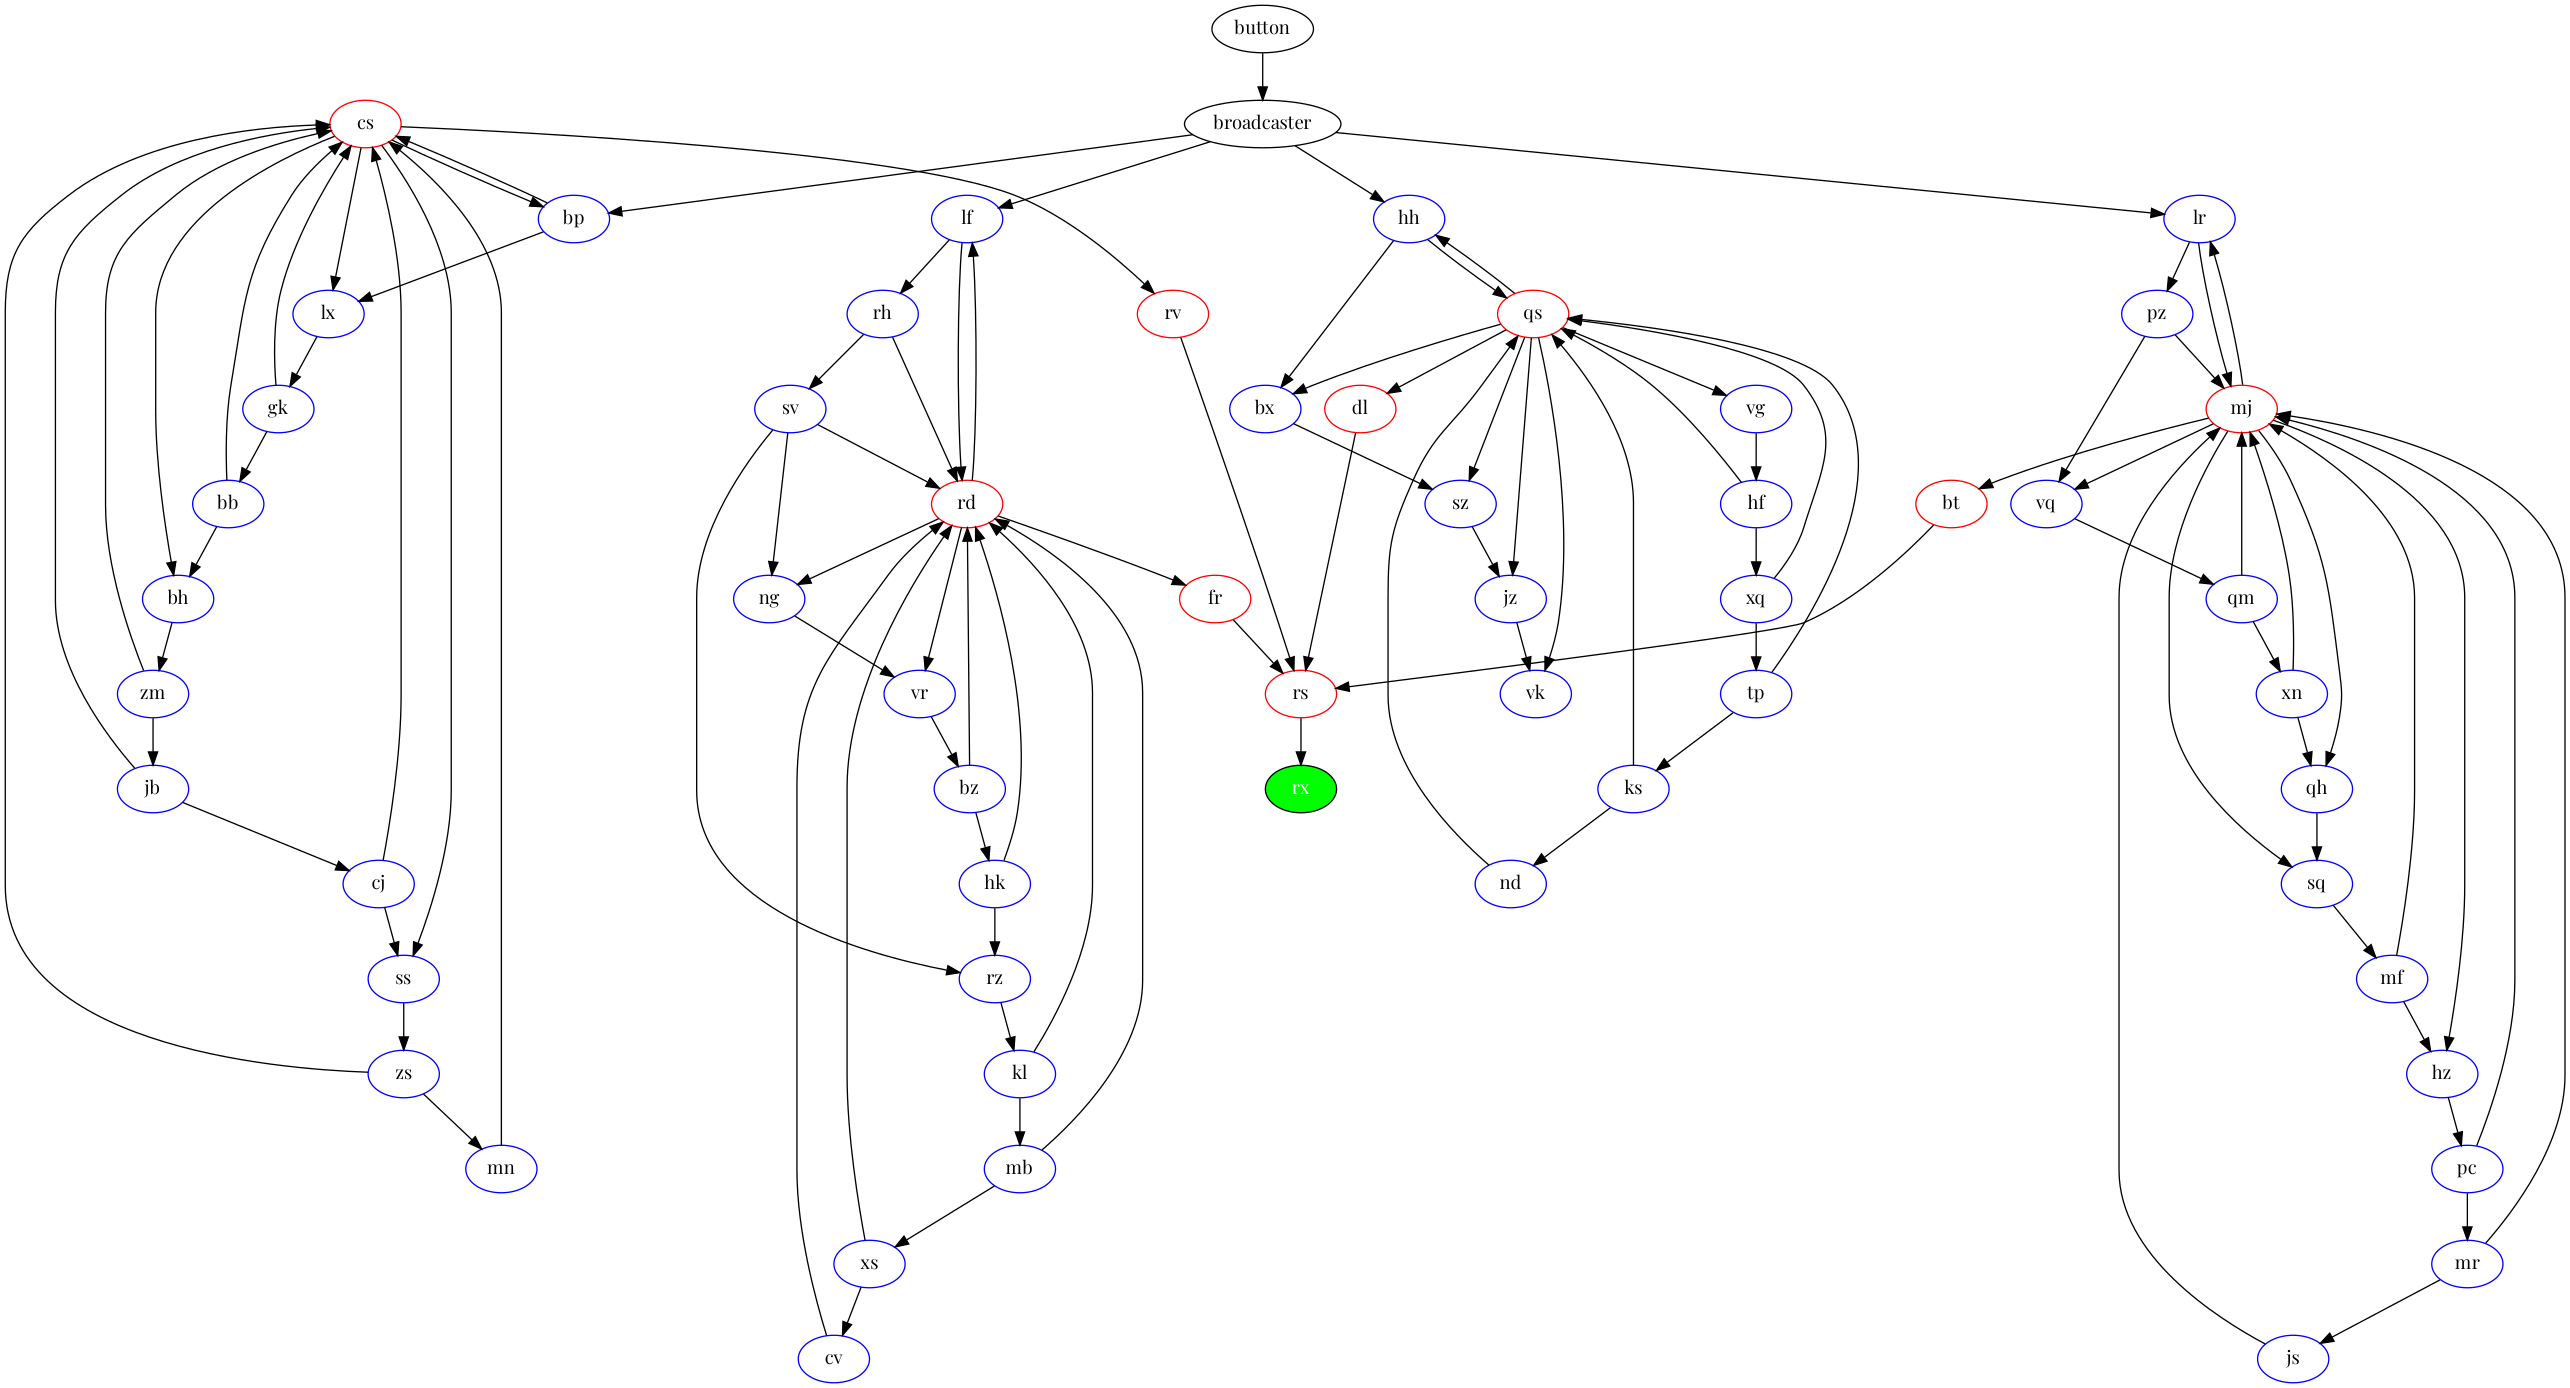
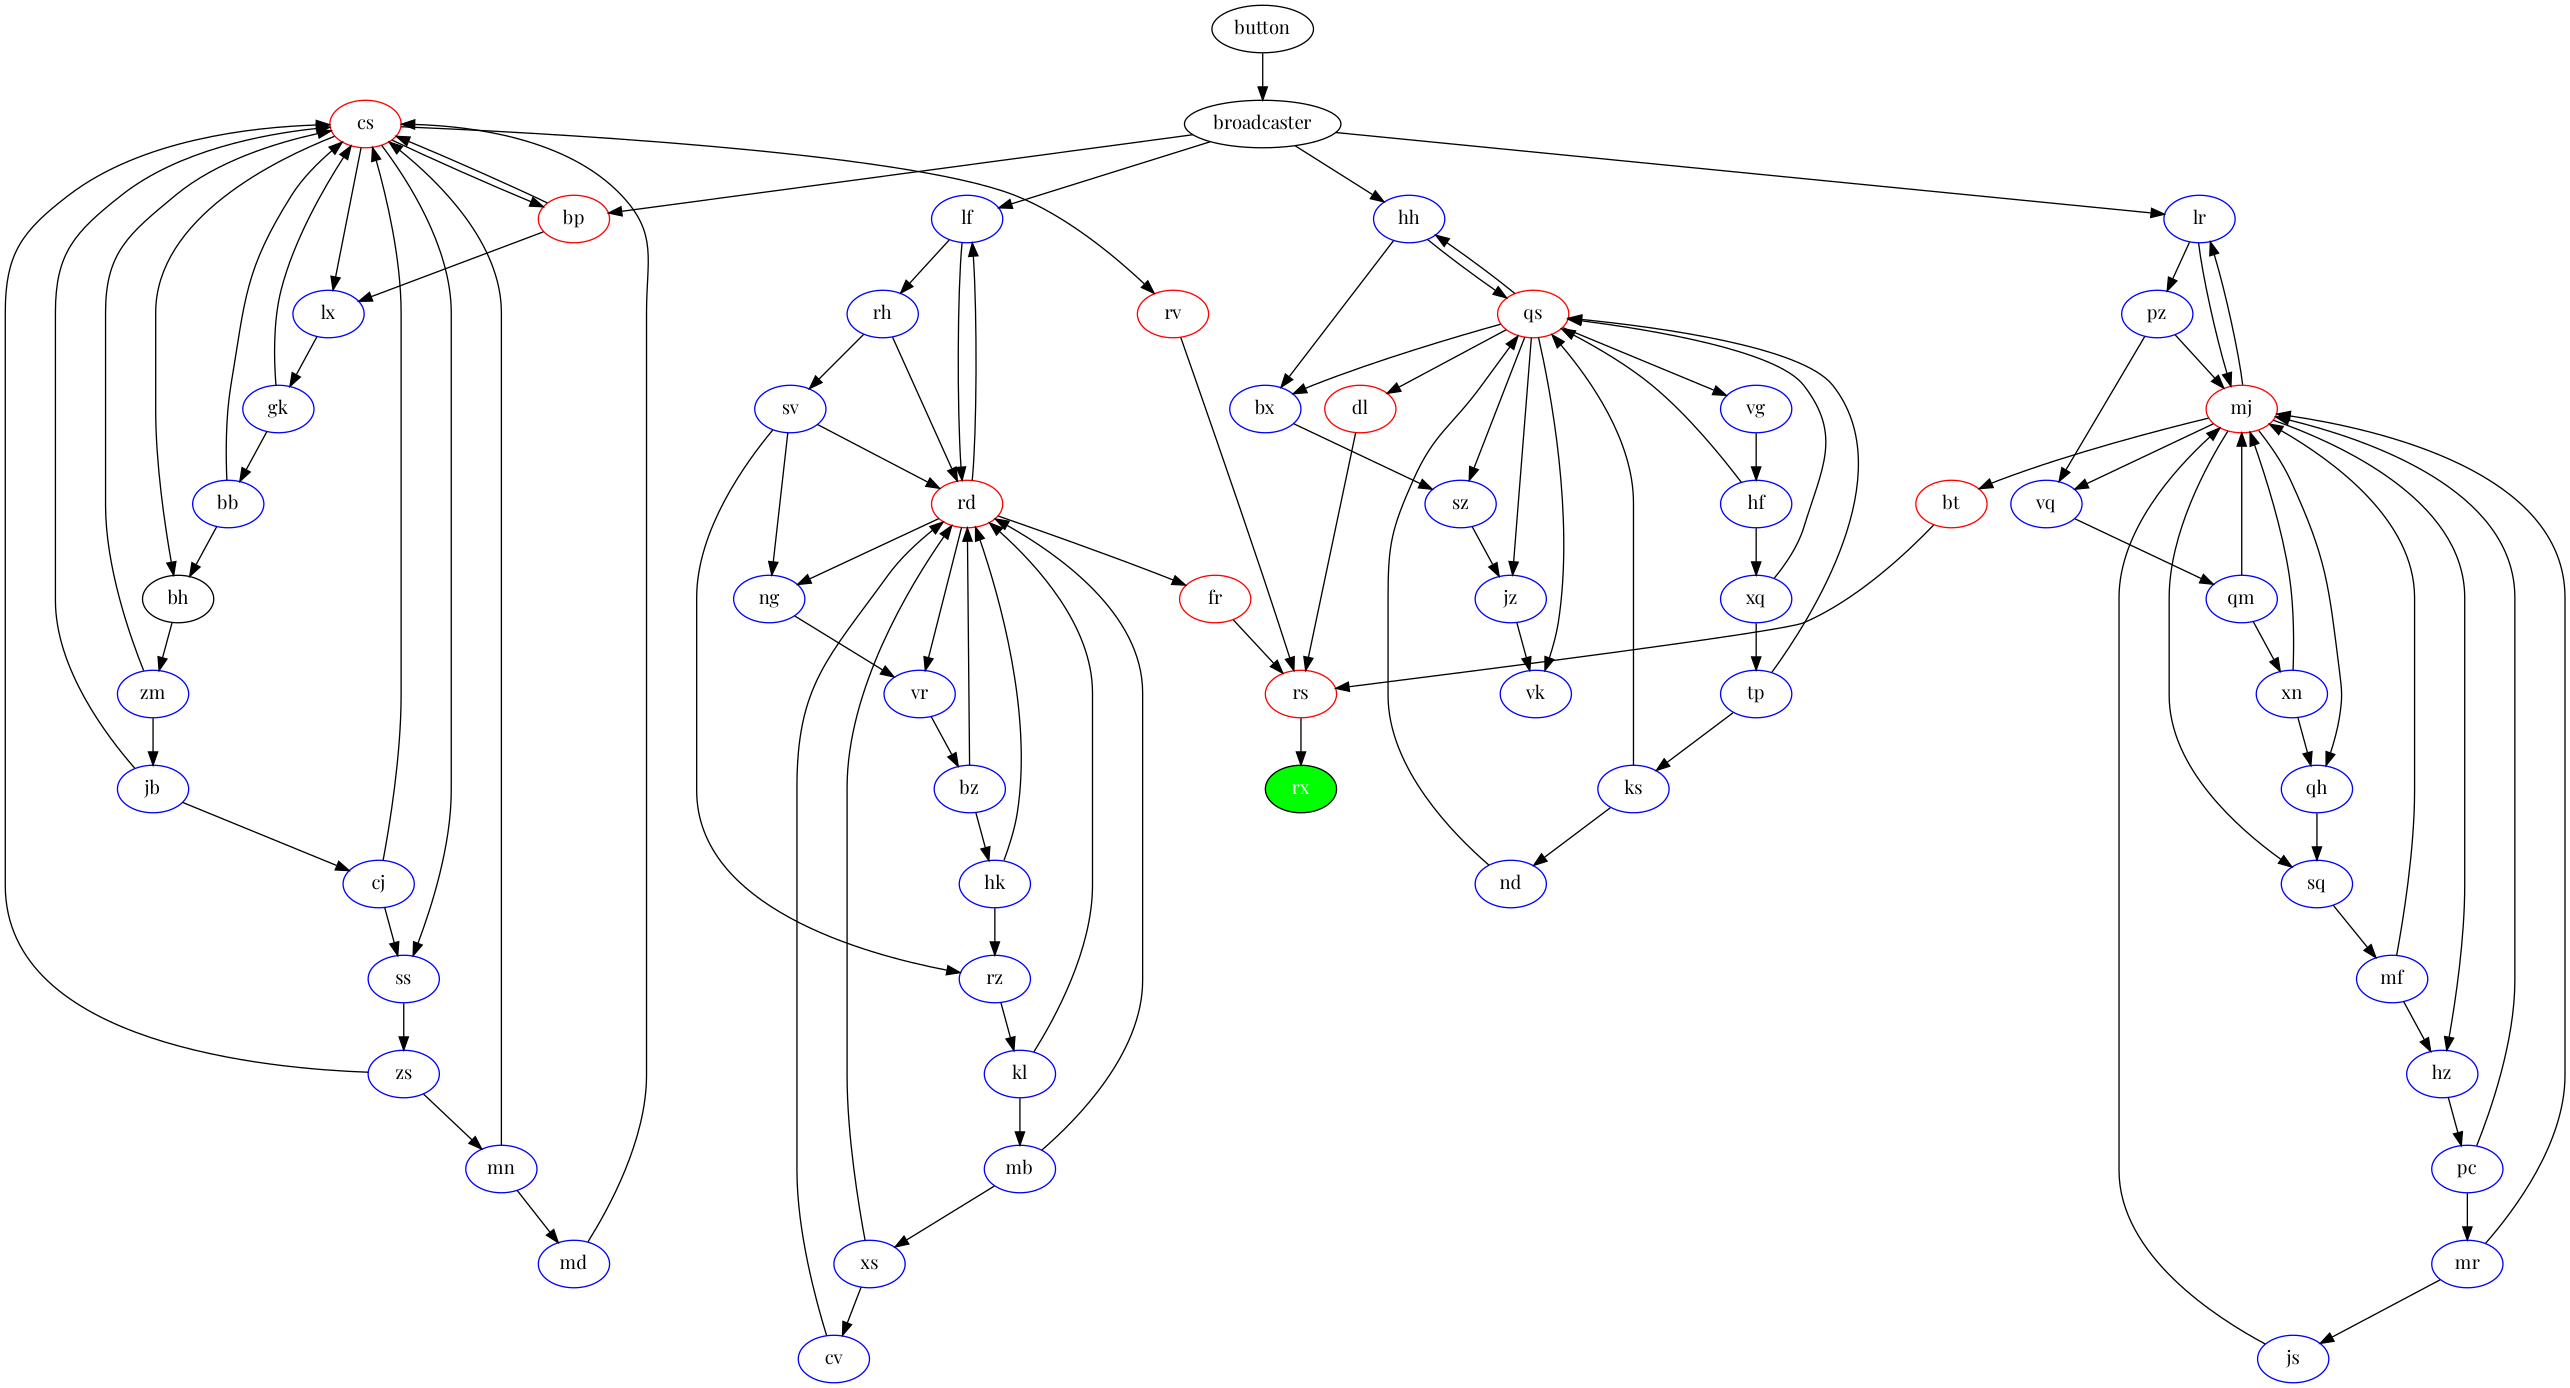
node "bp": color blue -> red
node "bh": color blue -> black
node "md": added
